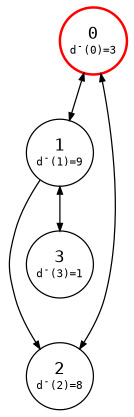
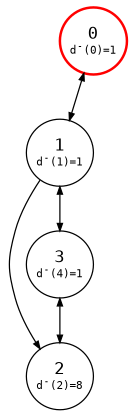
node "0": text "(0)=3" -> "(0)=1"
node "1": text "(1)=9" -> "(1)=1"
edge "0" -- "2": now "3" -- "2"
node "3": text "(3)=1" -> "(4)=1"
